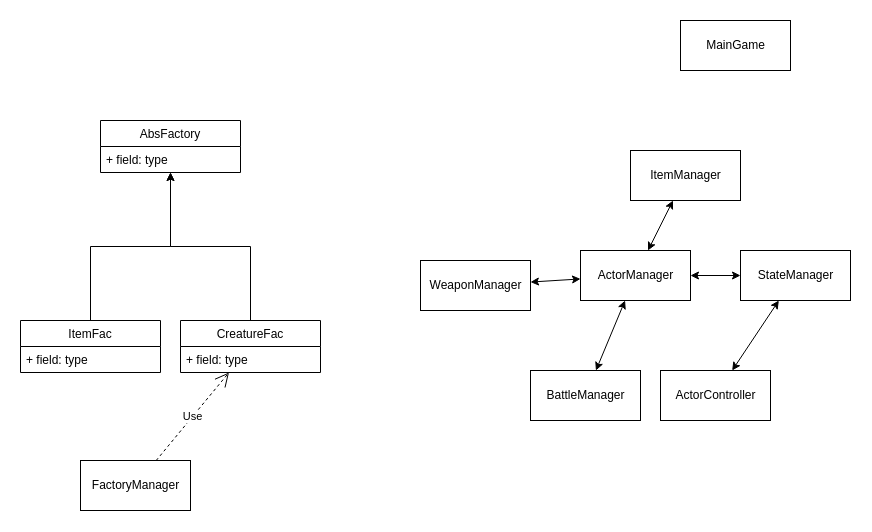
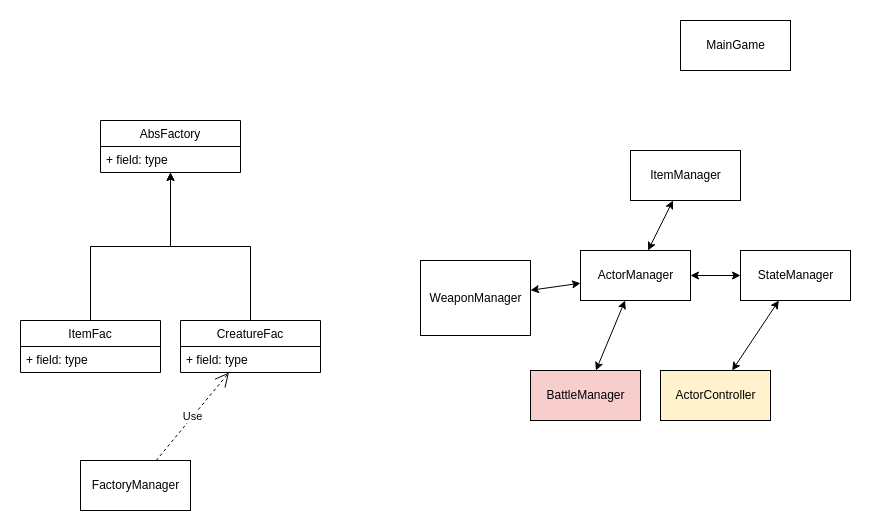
node "WeaponManager": size 110x50 -> 110x75
node "BattleManager": fillcolor #ffffff -> #f8cecc
node "ActorController": fillcolor #ffffff -> #fff2cc
